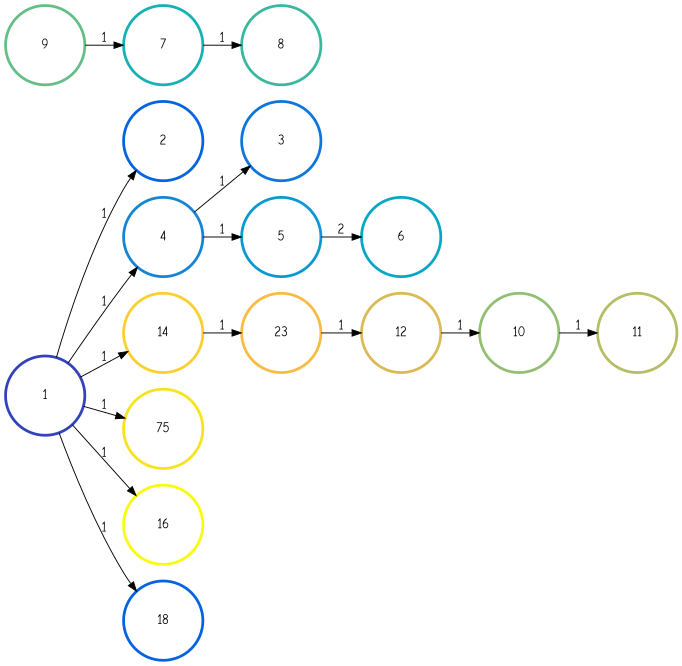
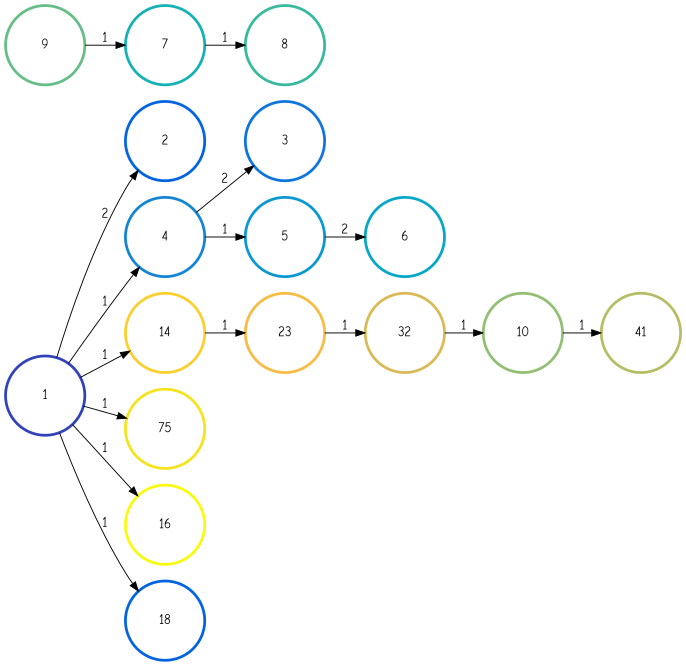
edge "4" -> "3": label "1" -> "2"
edge "1" -> "2": label "1" -> "2"
node "12": label "12" -> "32"
node "11": label "11" -> "41"
